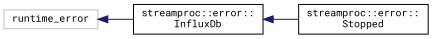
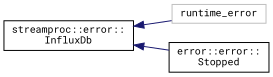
edge "streamproc::error:: InfluxDb" -> "runtime_error": reversed
node "streamproc::error:: Stopped": label "streamproc::error:: Stopped" -> "error::error:: Stopped"
